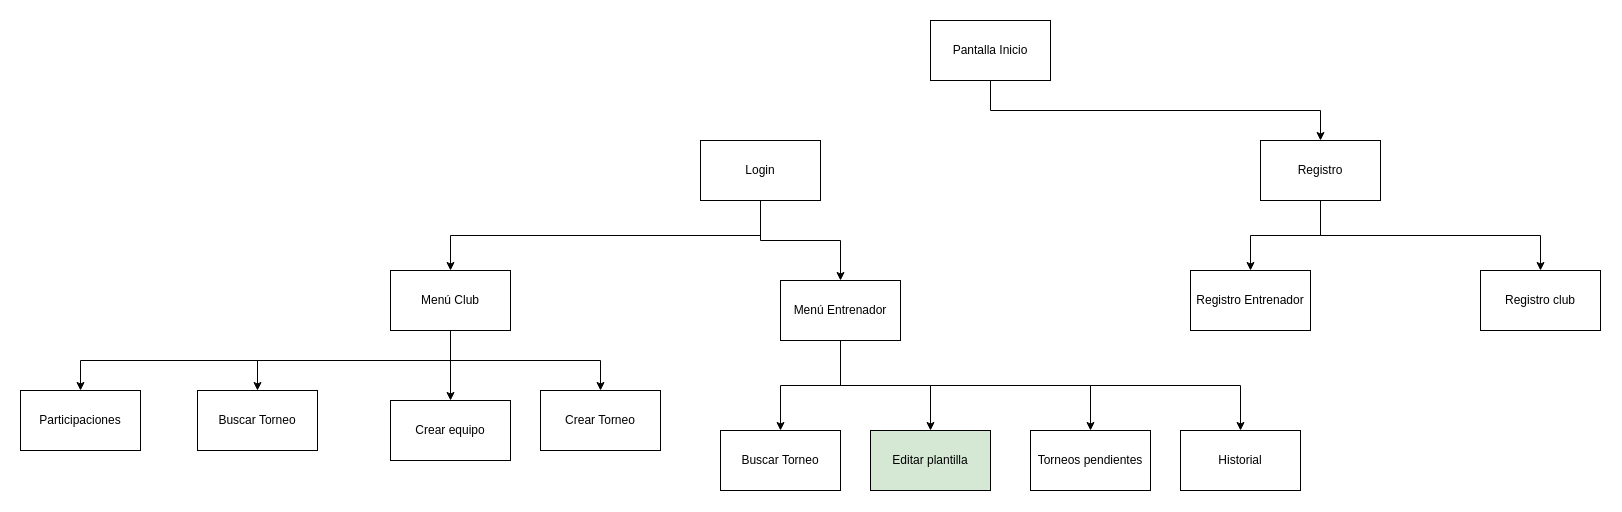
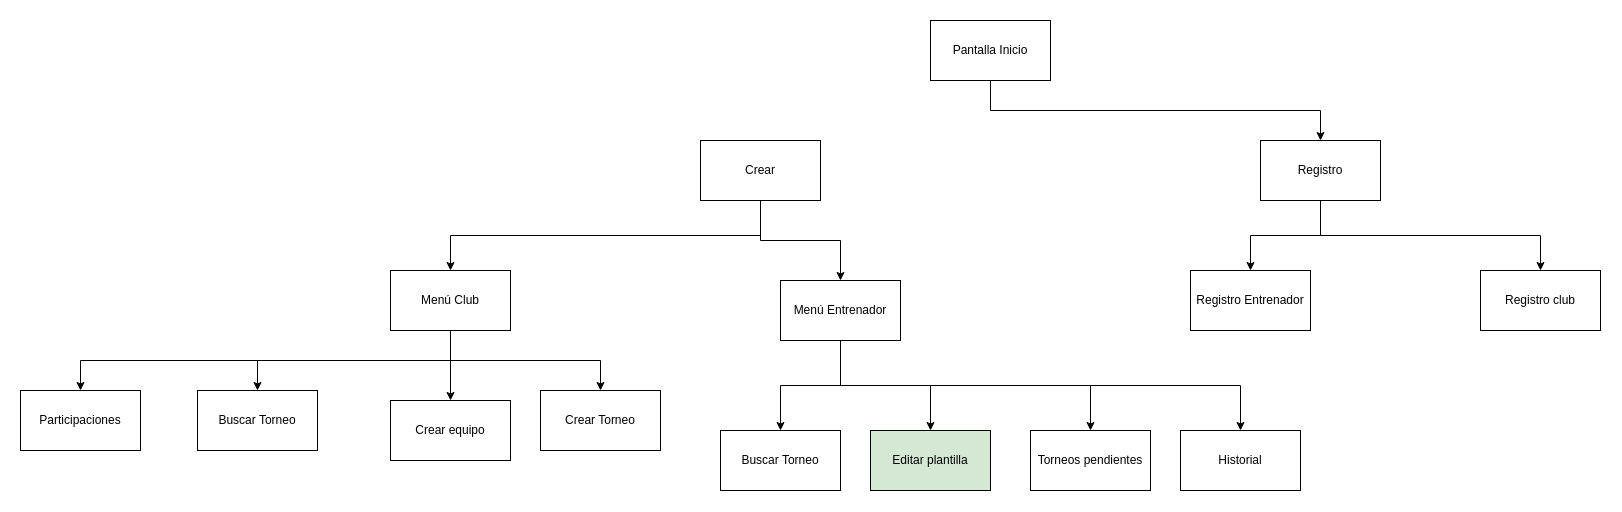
node "Login": label "Login" -> "Crear"
